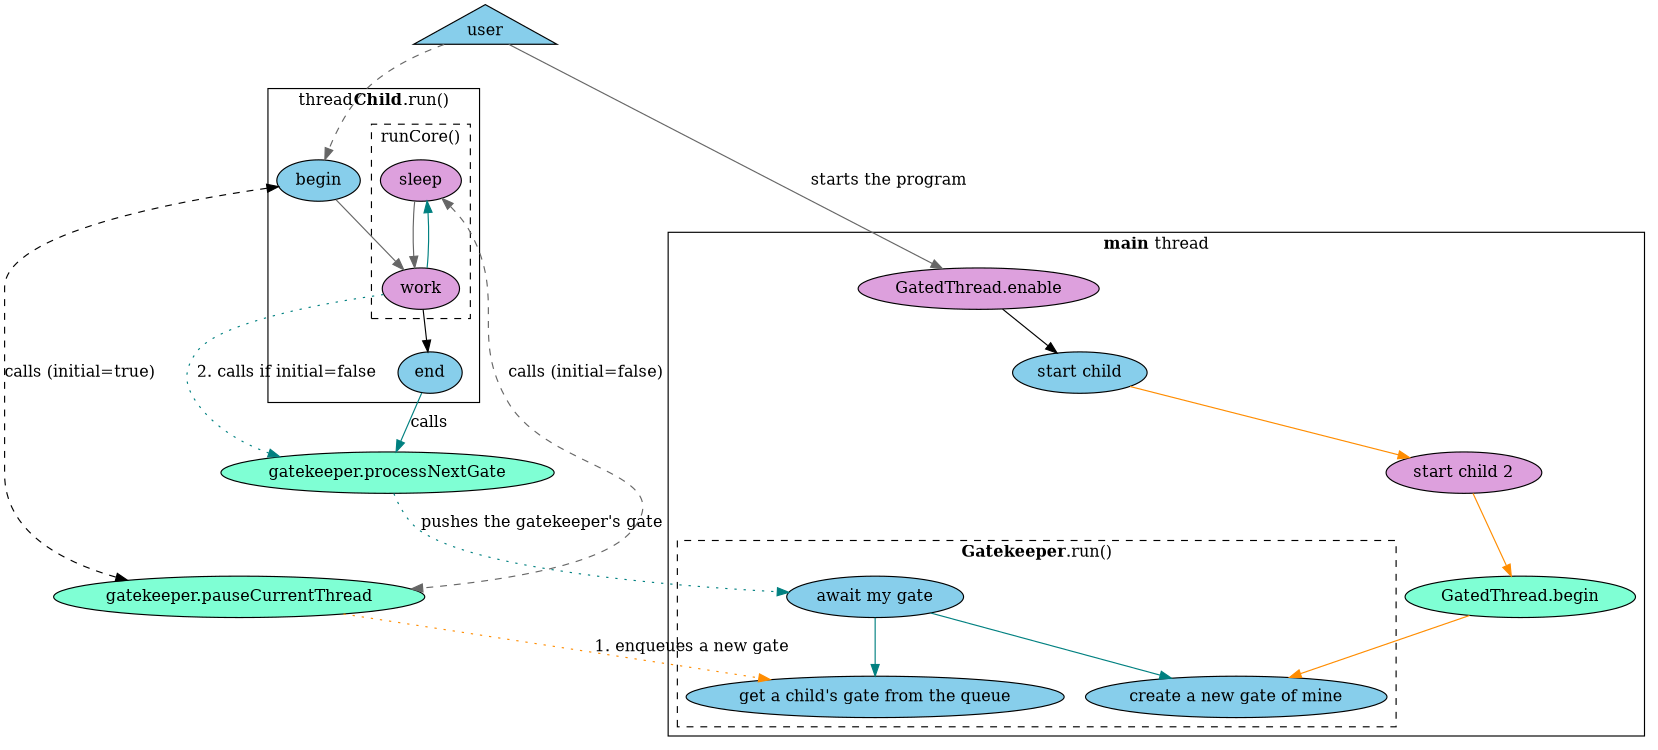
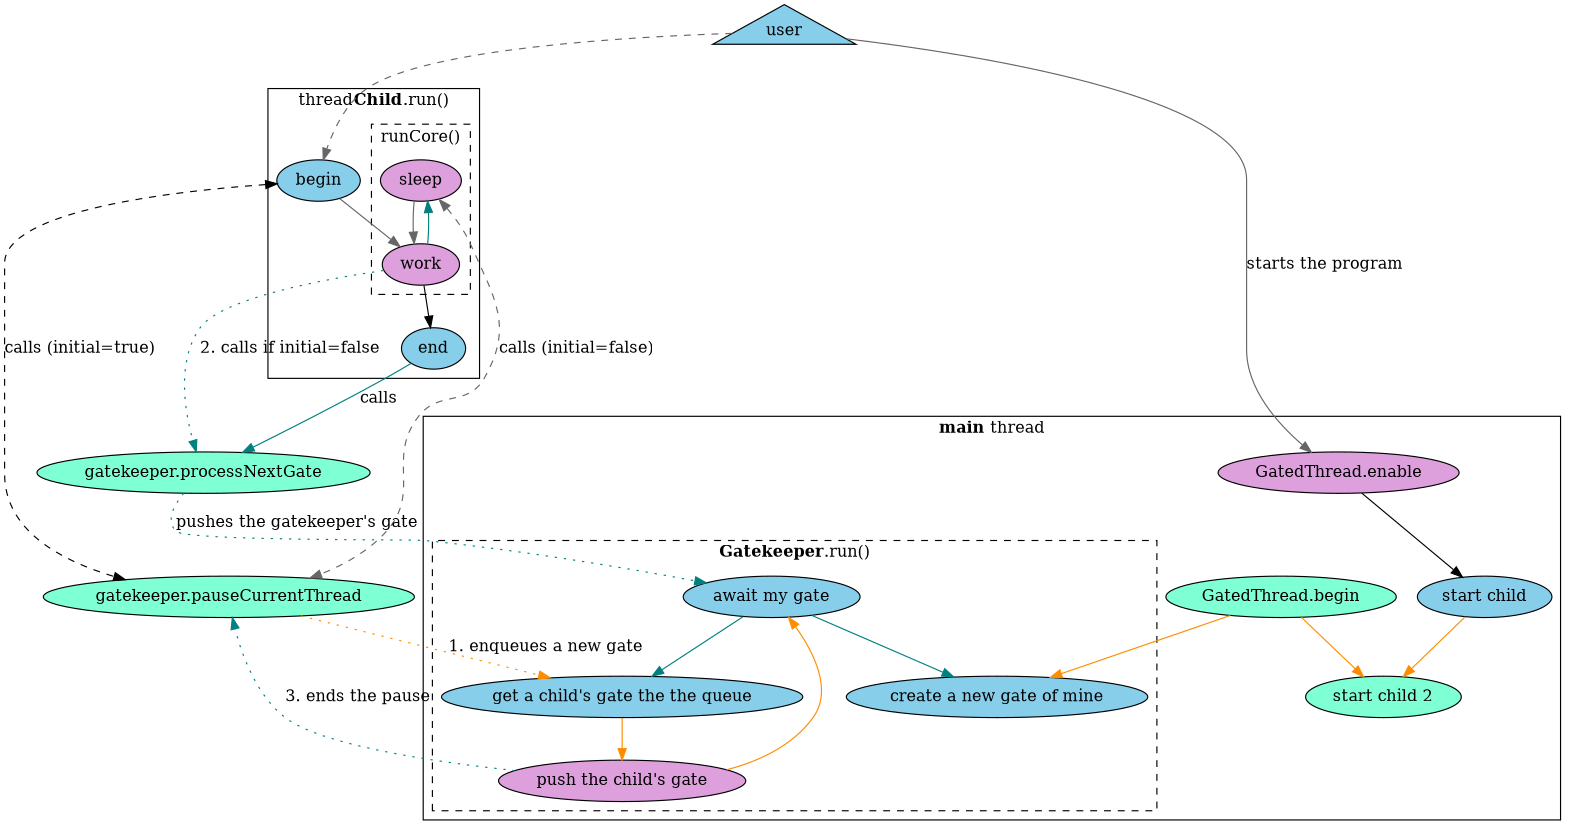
node "start child 2": fillcolor plum -> aquamarine
edge "start child 2" -> "GatedThread.begin": reversed
node "get a child's gate from the queue": label "get a child's gate from the queue" -> "get a child's gate the the queue"
node "push the child's gate": added
